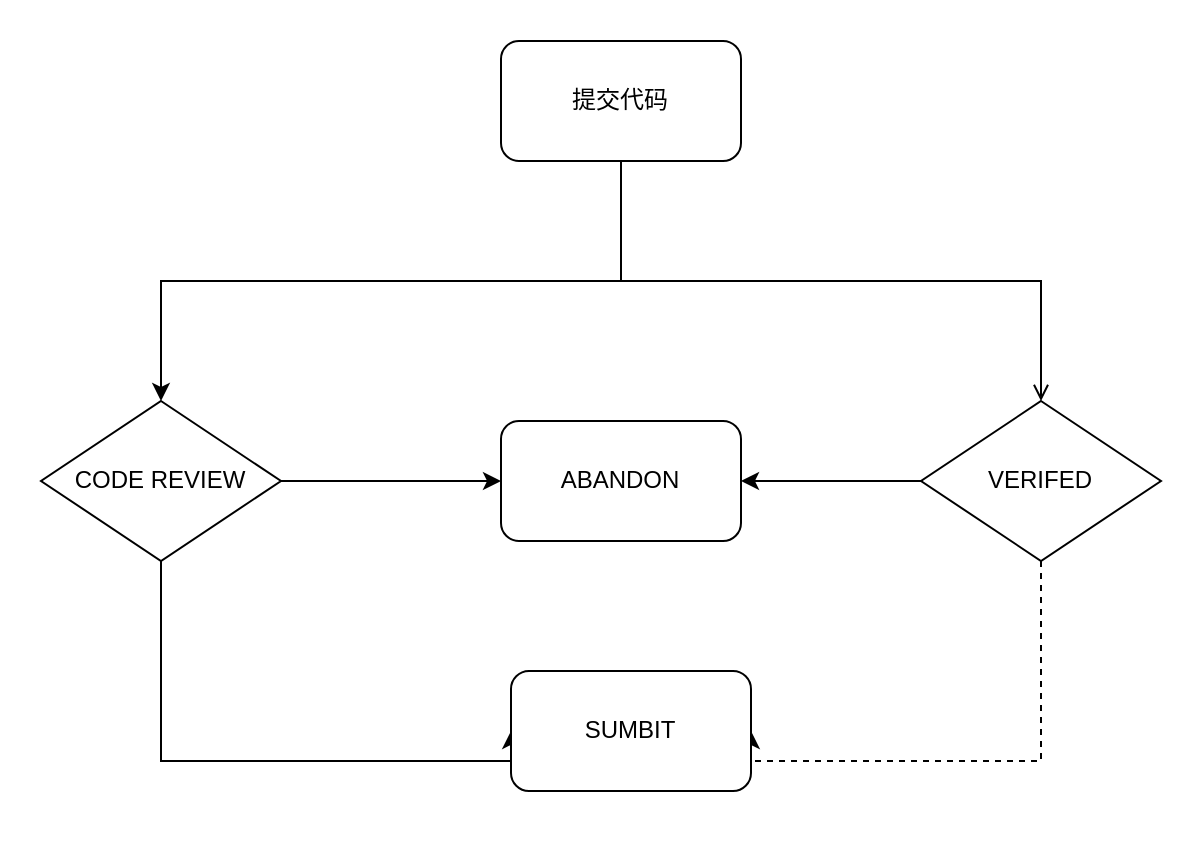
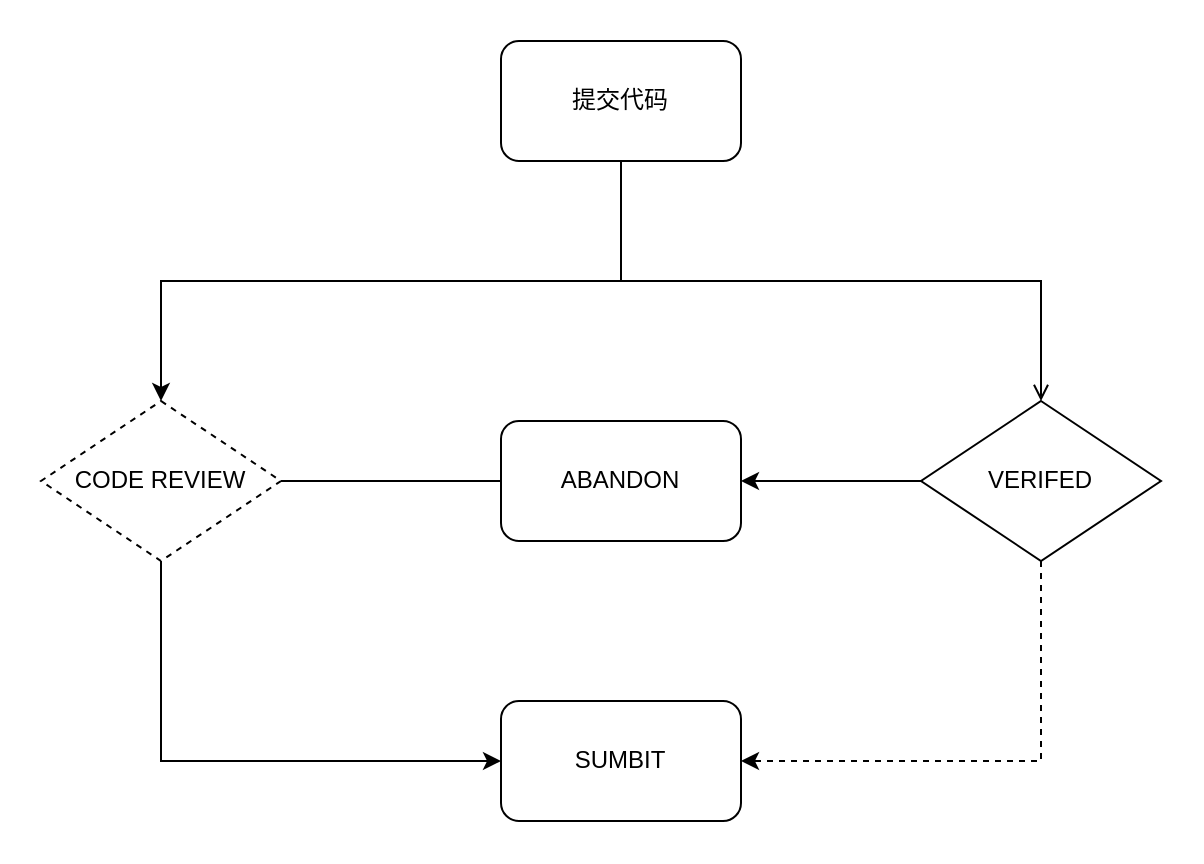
node "CODE REVIEW": style solid -> dashed
edge "CODE REVIEW" -> "ABANDON": arrowhead classic -> none
node "SUMBIT": moved (631, 731) -> (621, 761)
